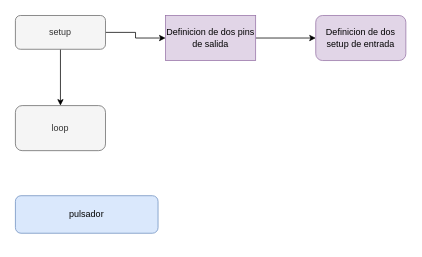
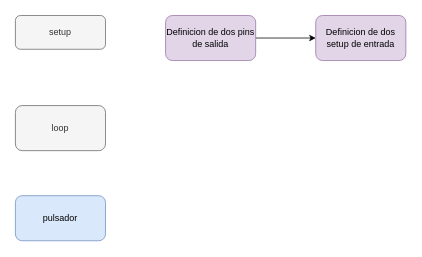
edge "setup" -> "Definicion de dos pins de salida": removed
node "Definicion de dos pins de salida": shape rectangle -> rounded rectangle
edge "setup" -> "loop": removed
node "pulsador": size 143x38 -> 90x45
